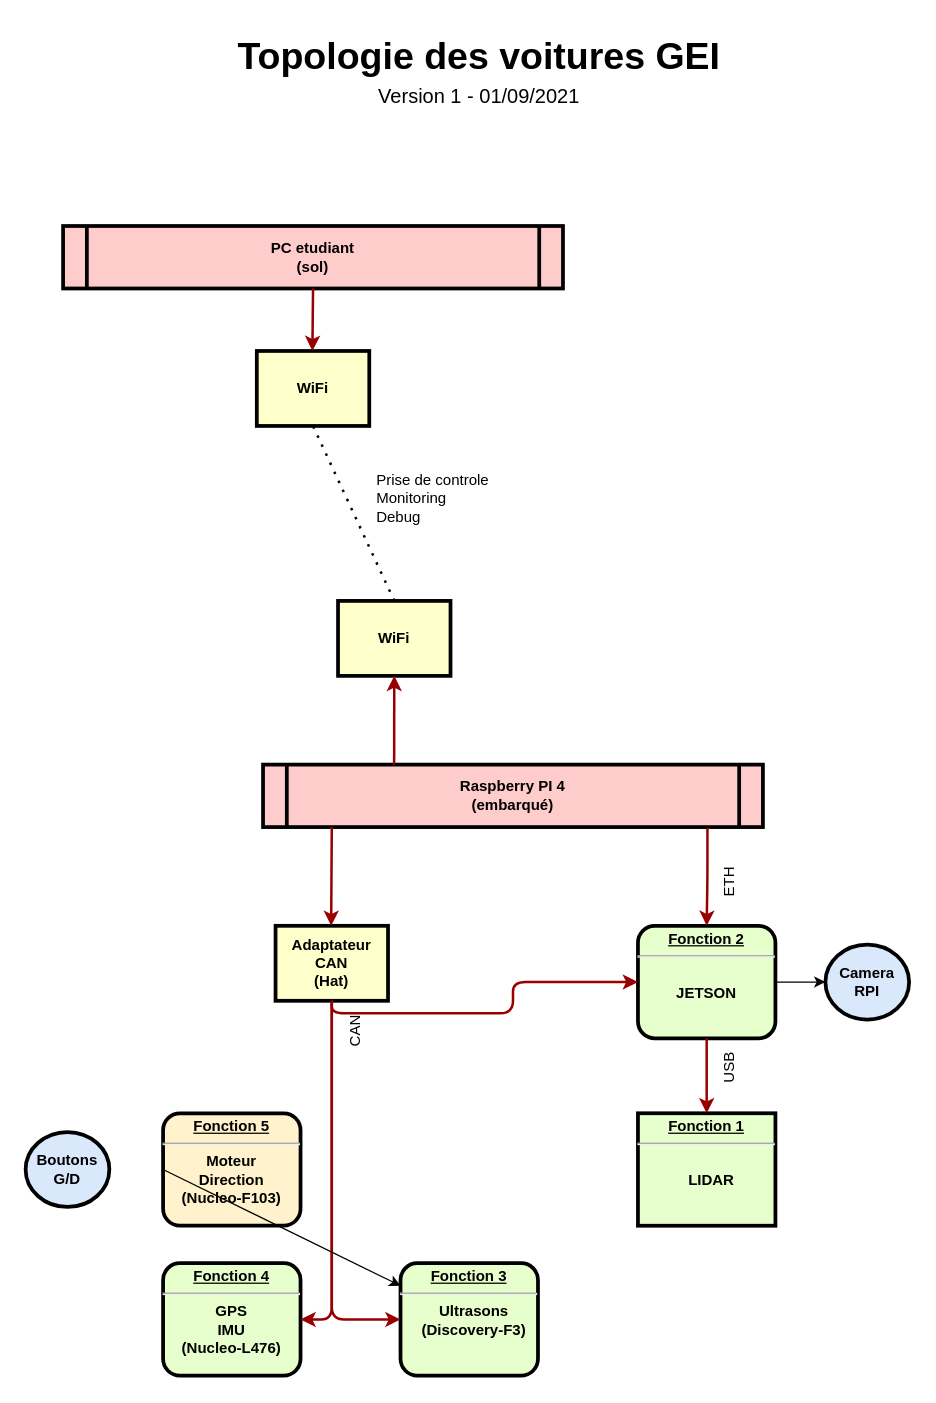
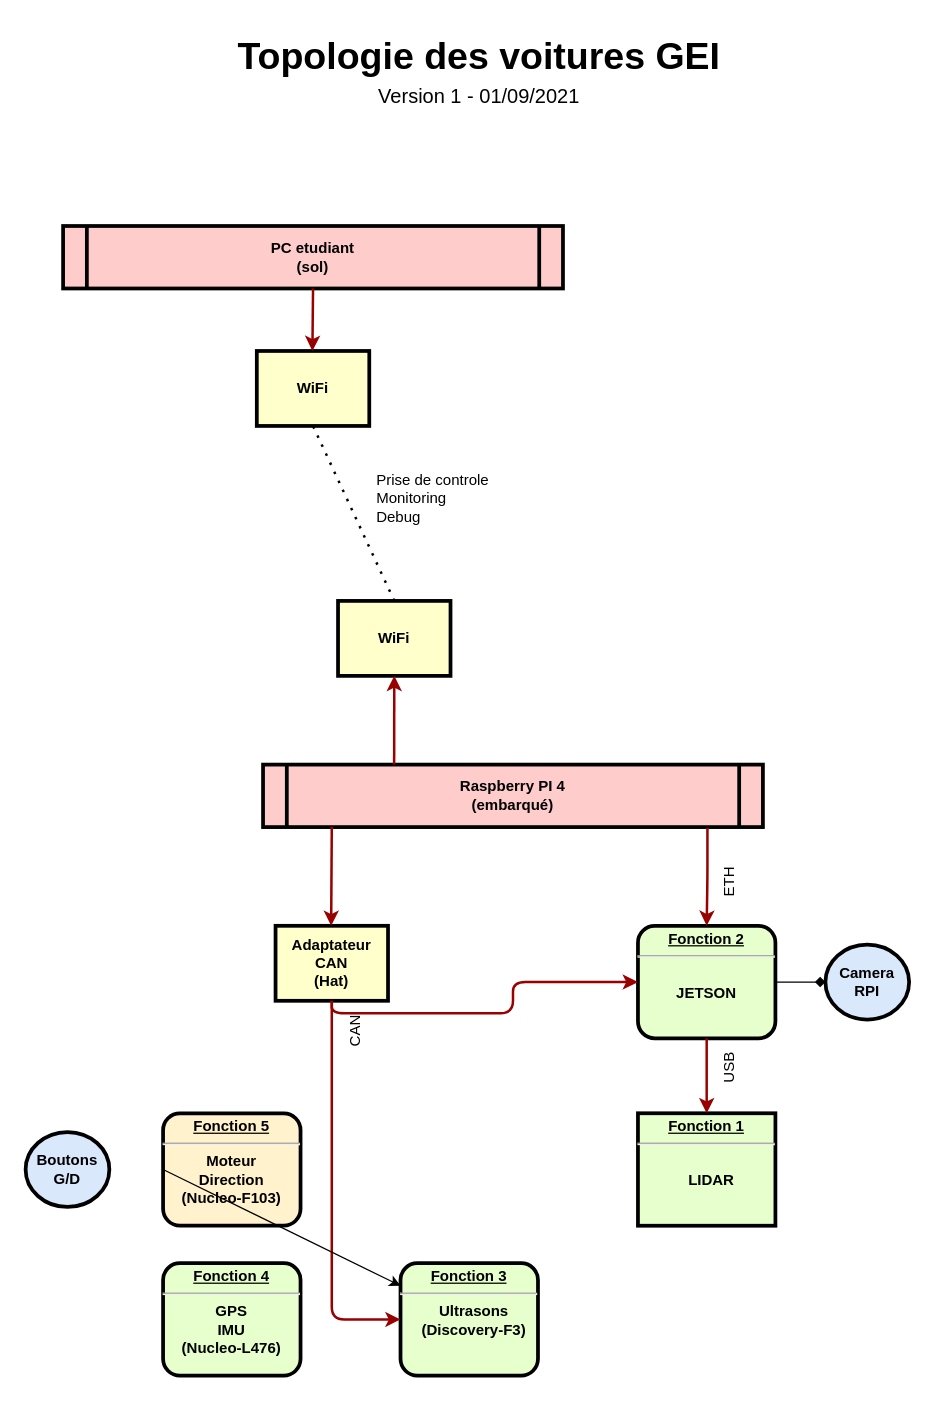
edge "Fonction 2 JETSON" -> "Camera RPI": arrowhead classic -> diamond
edge "Adaptateur CAN (Hat)" -> "Fonction 4 GPS IMU (Nucleo-L476)": removed
